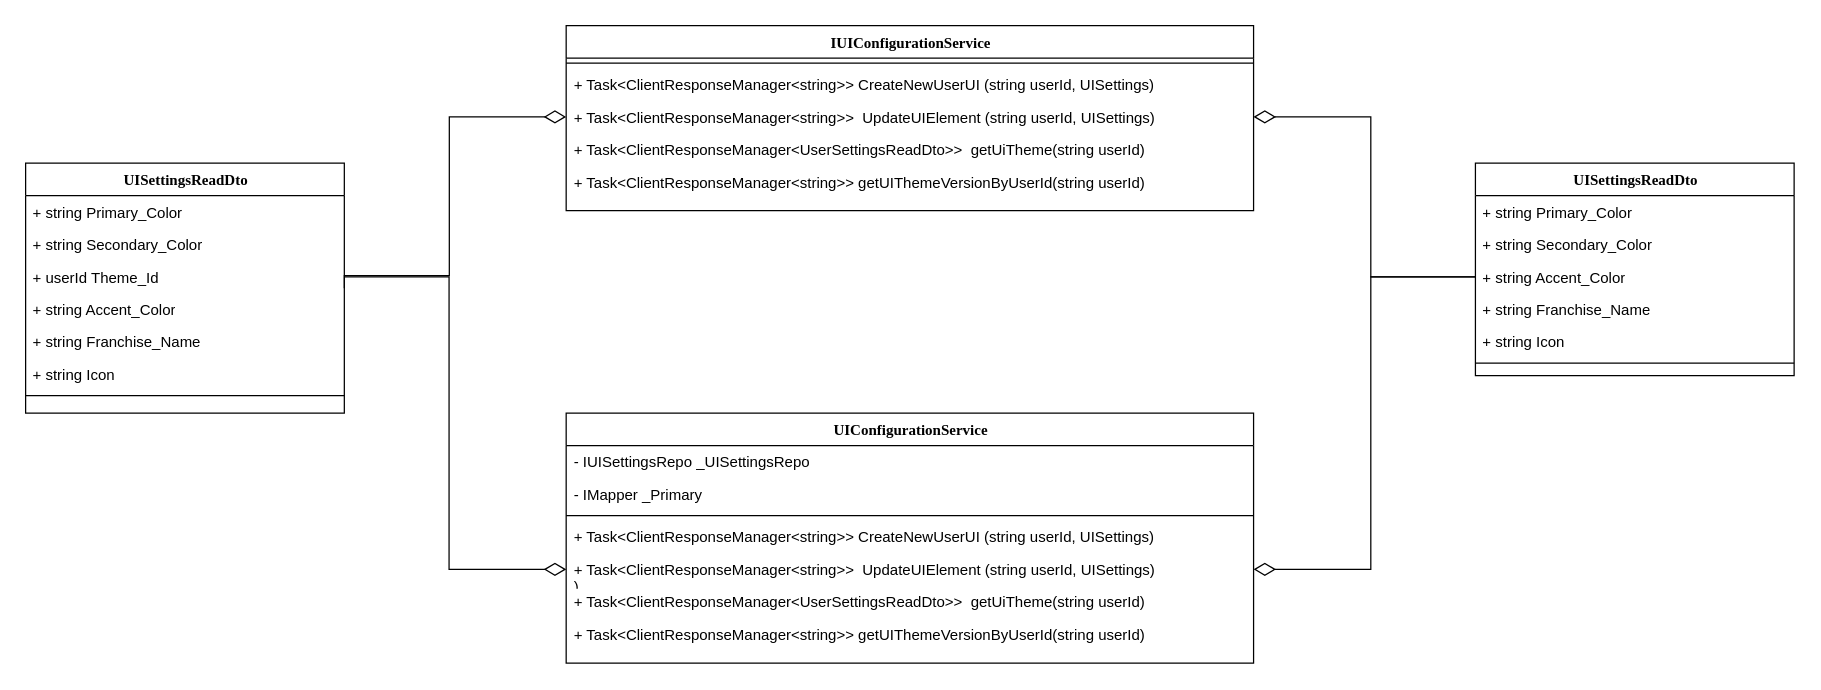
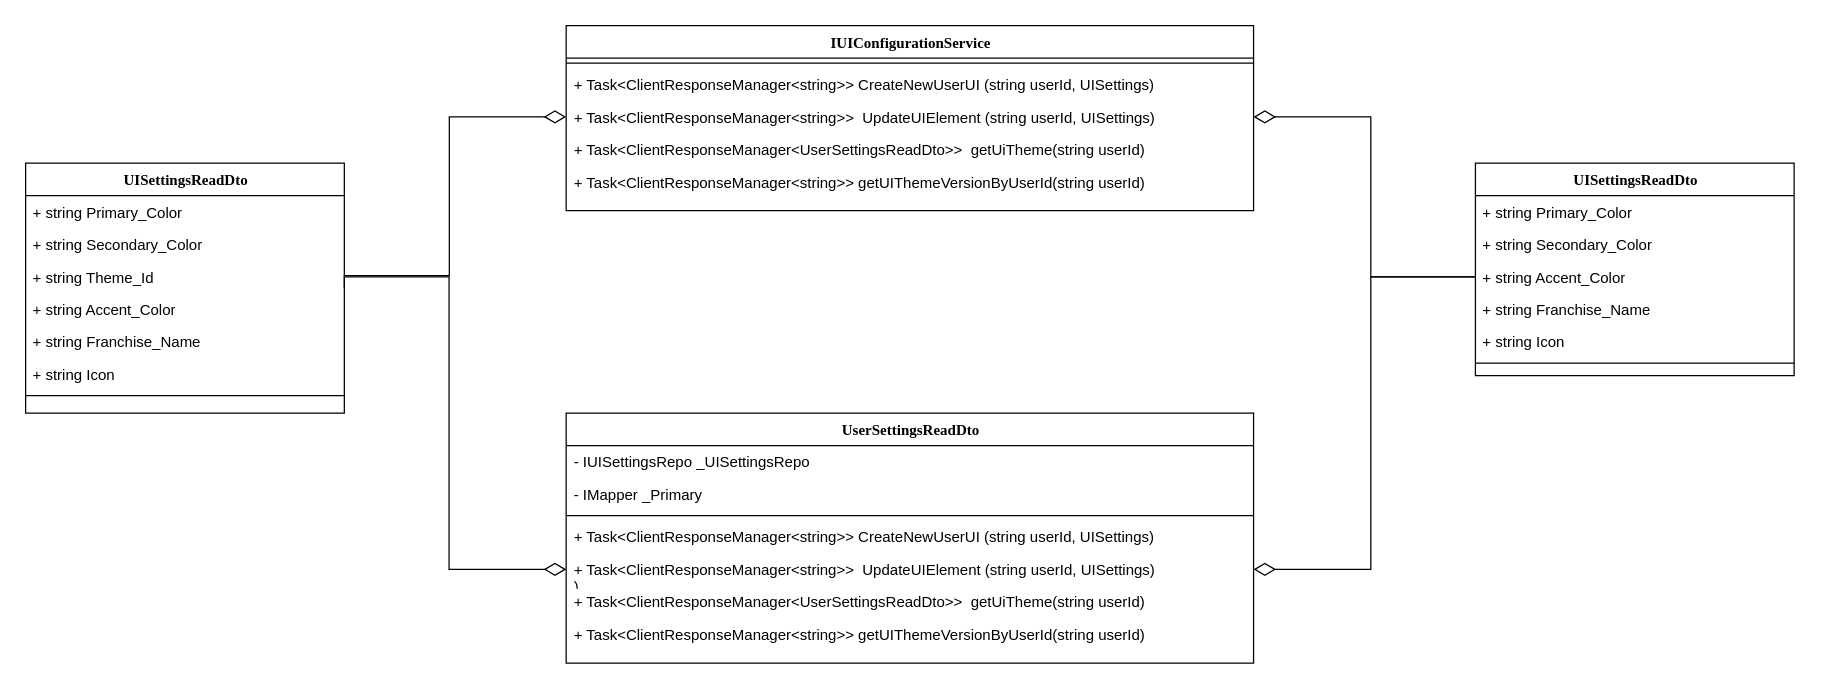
node "+ userId Theme_Id": label "+ userId Theme_Id" -> "+ string Theme_Id"
node "UIConfigurationService": label "UIConfigurationService" -> "UserSettingsReadDto"
